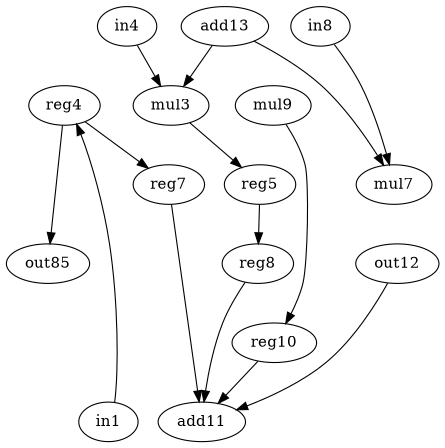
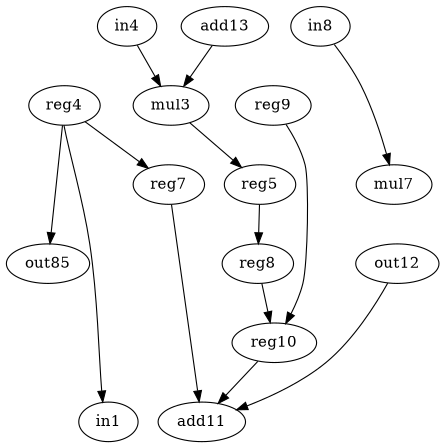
edge "add13" -> "mul7": removed
node "mul9": label "mul9" -> "reg9"
edge "in1" -> "reg4": reversed
edge "reg8" -> "add11": now "reg8" -> "reg10"
